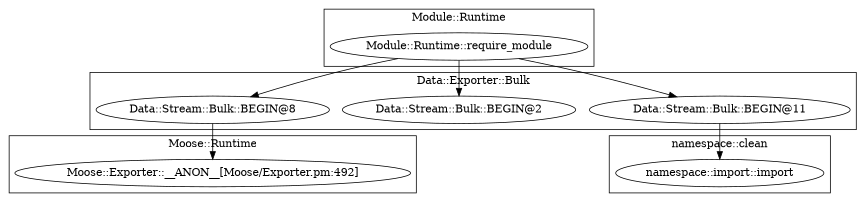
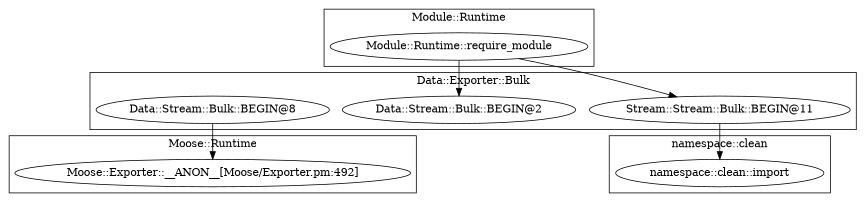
edge "Module::Runtime::require_module" -> "Data::Stream::Bulk::BEGIN@8": removed
node "Data::Stream::Bulk::BEGIN@11": label "Data::Stream::Bulk::BEGIN@11" -> "Stream::Stream::Bulk::BEGIN@11"
node "namespace::import::import": label "namespace::import::import" -> "namespace::clean::import"
